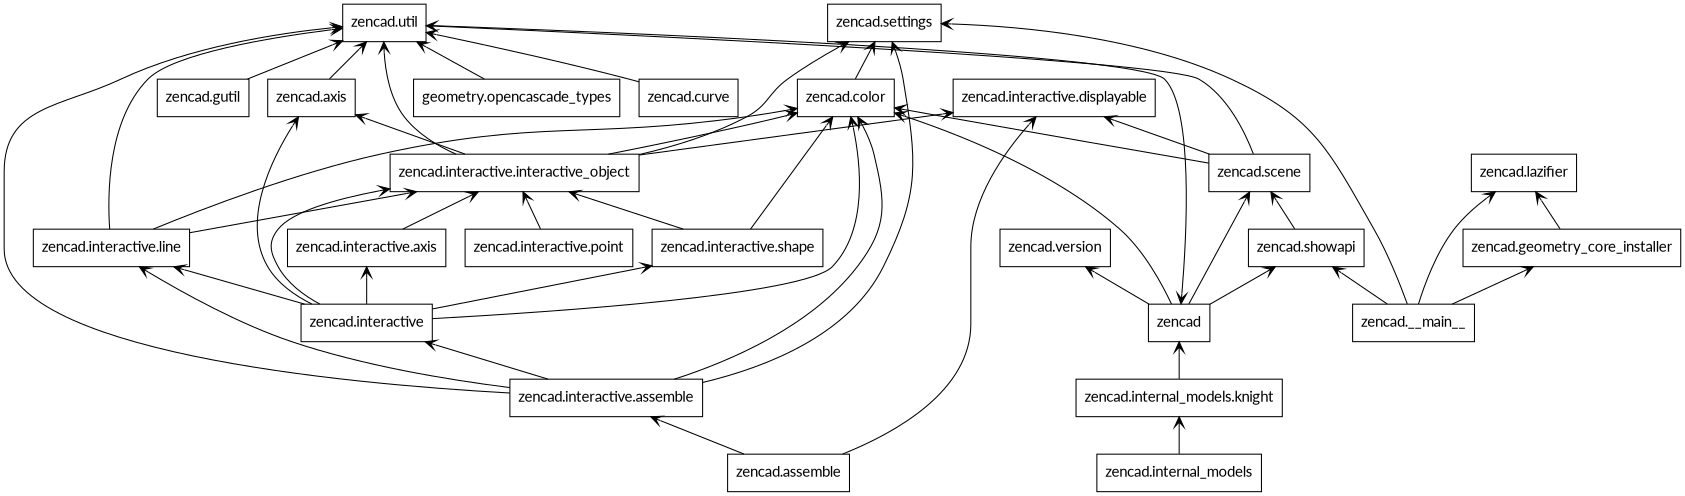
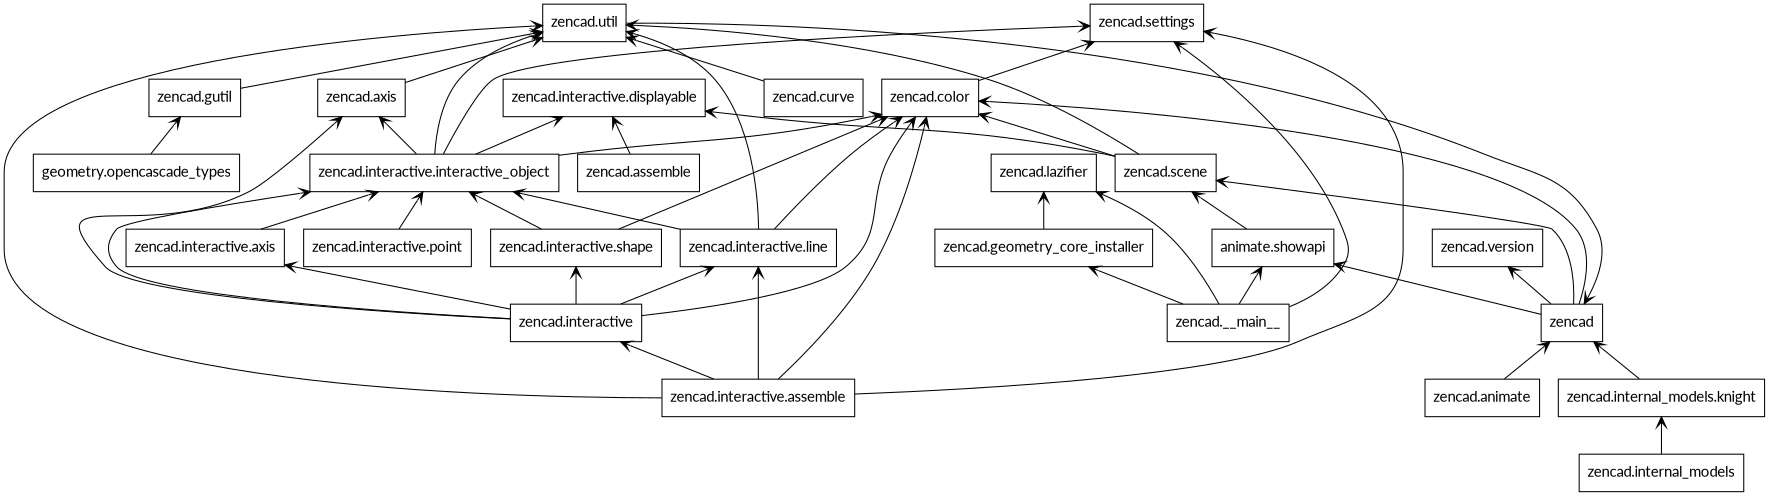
edge "geometry.opencascade_types" -> "zencad.util": now "geometry.opencascade_types" -> "zencad.gutil"
node "zencad.showapi": label "zencad.showapi" -> "animate.showapi"
node "zencad.animate": added
edge "zencad.assemble" -> "zencad.interactive.assemble": removed
